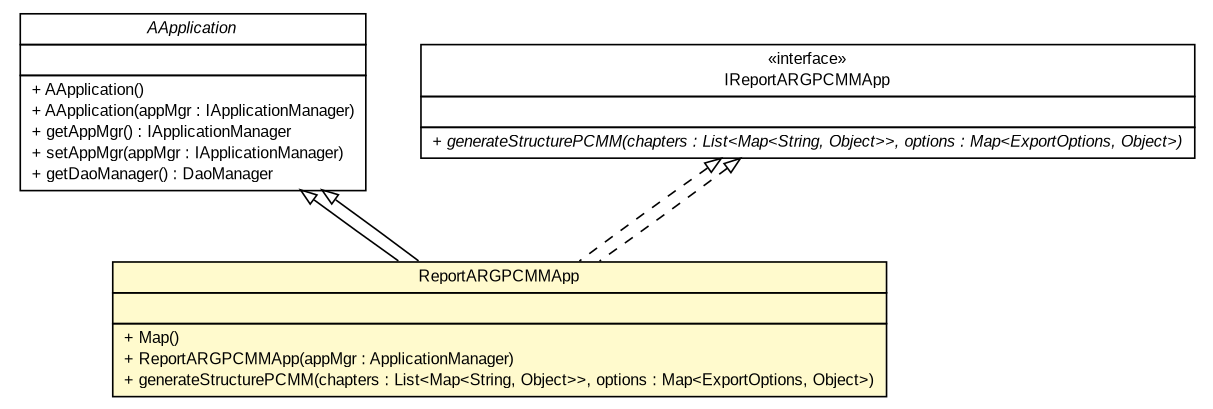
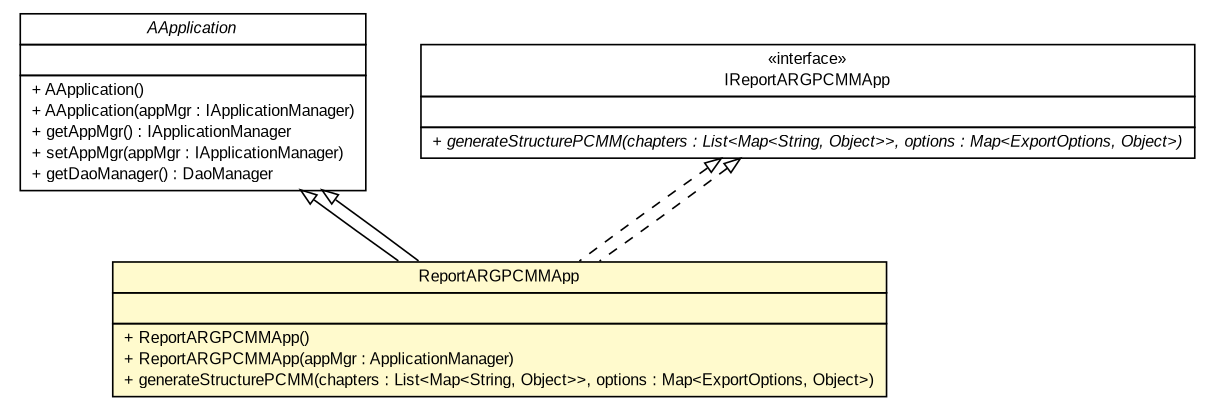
node "ReportARGPCMMApp": text "+ Map()" -> "+ ReportARGPCMMApp()"
